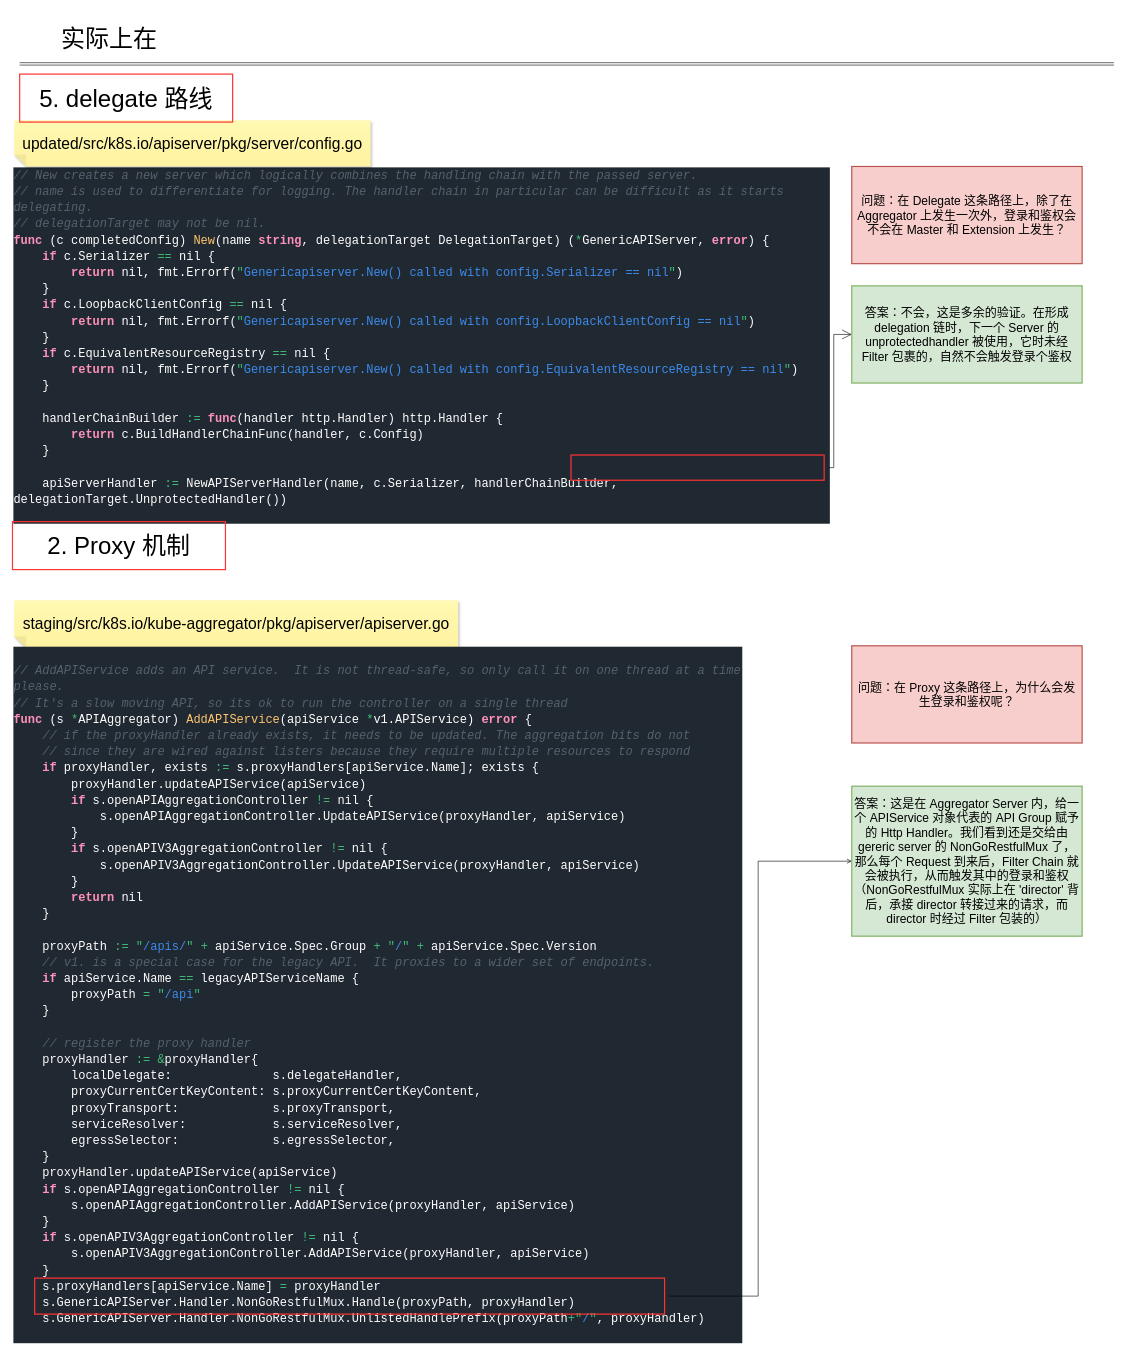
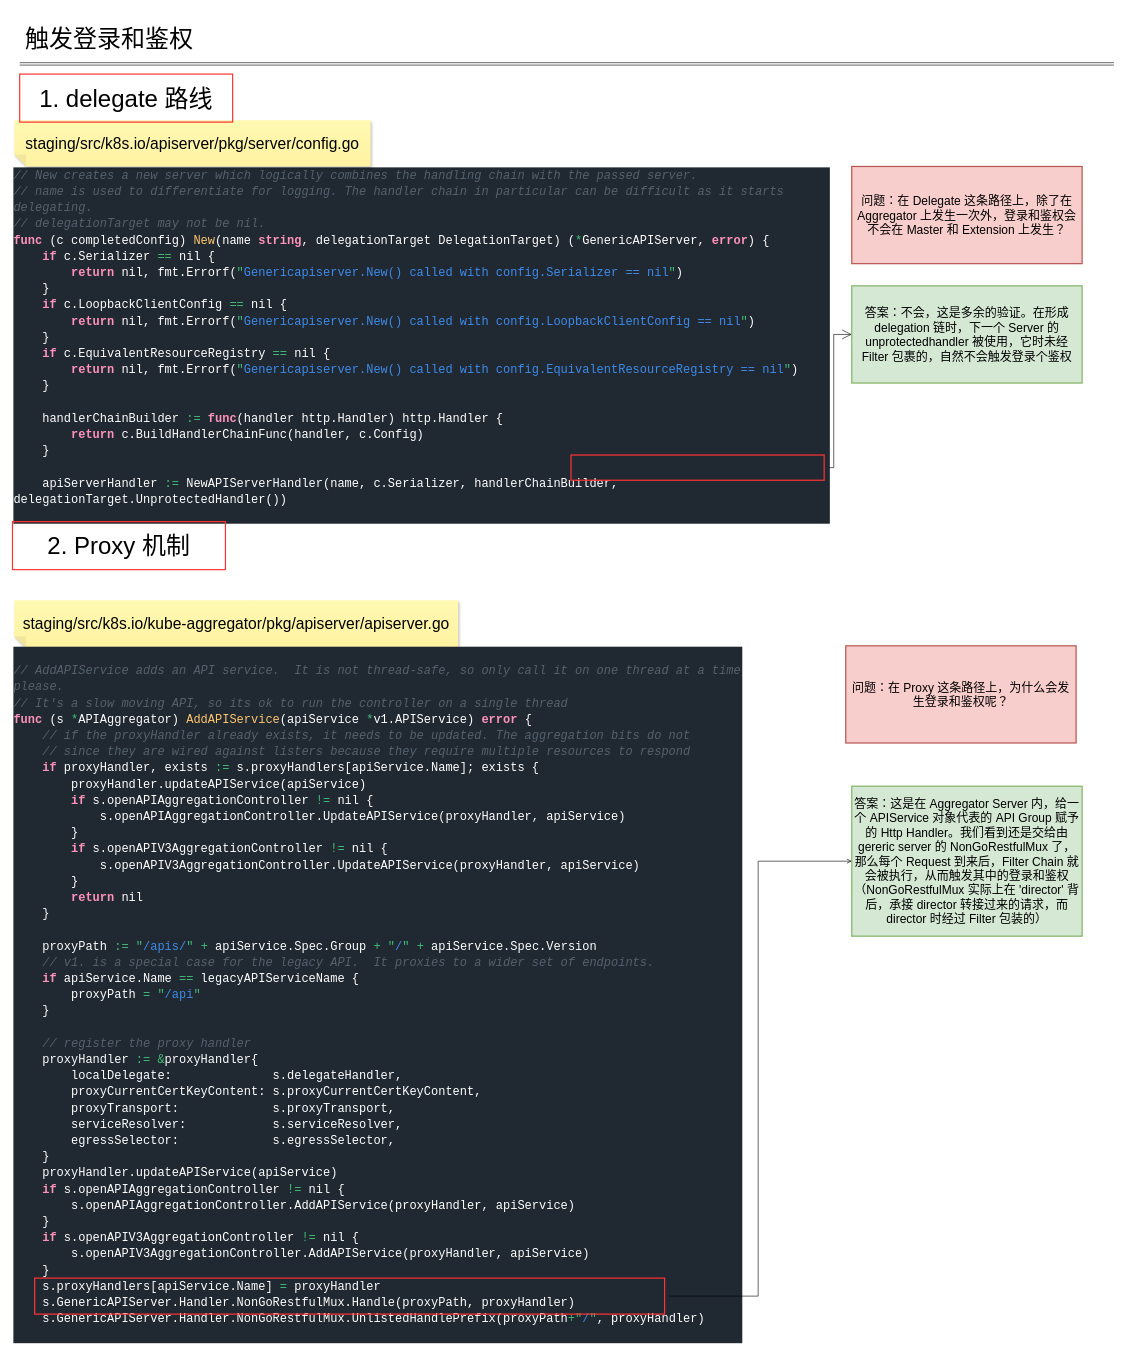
node "实际上在": label "实际上在" -> "触发登录和鉴权"
node "5. delegate 路线": label "5. delegate 路线" -> "1. delegate 路线"
node "updated/src/k8s.io/apiserver/pkg/server/config.go": label "updated/src/k8s.io/apiserver/pkg/server/config.go" -> "staging/src/k8s.io/apiserver/pkg/server/config.go"
node "问题：在 Proxy 这条路径上，为什么会发生登录和鉴权呢？": moved (967, 695) -> (961, 695)
